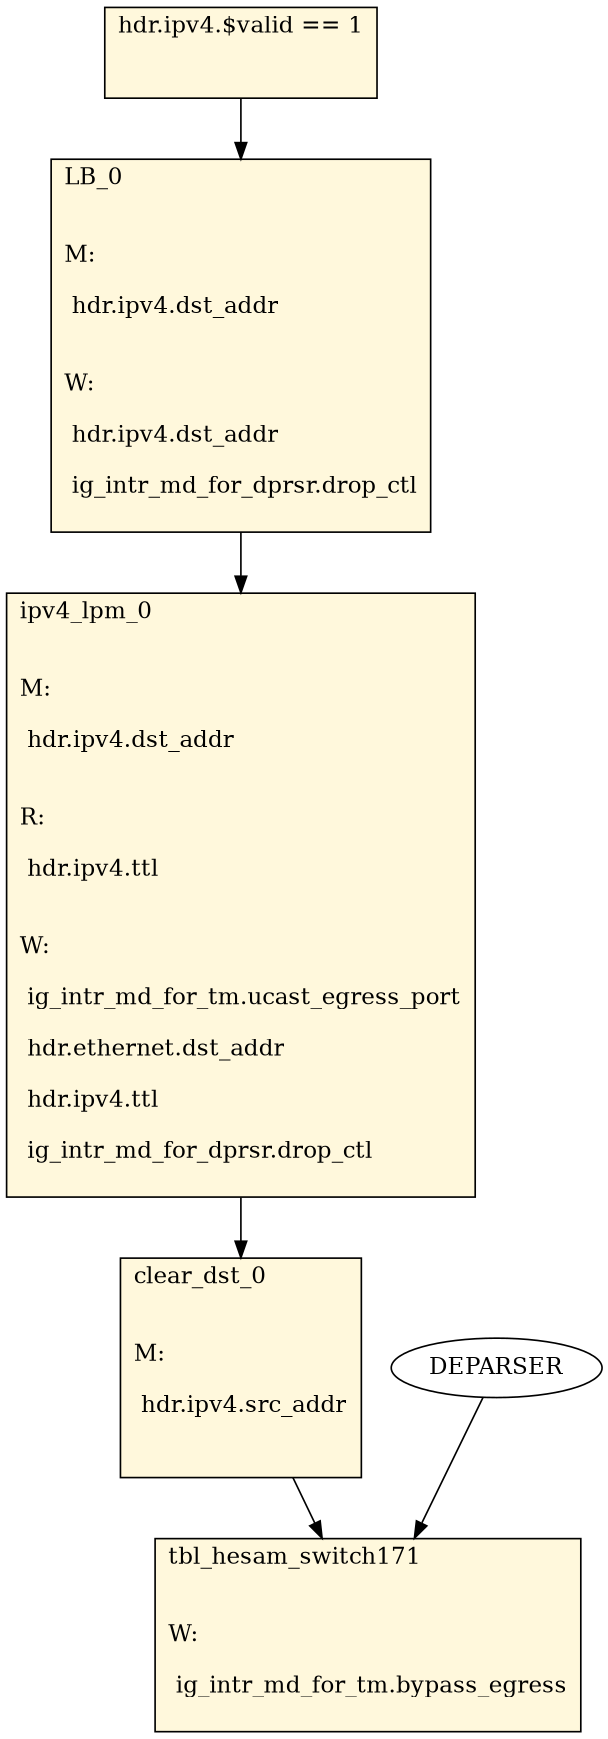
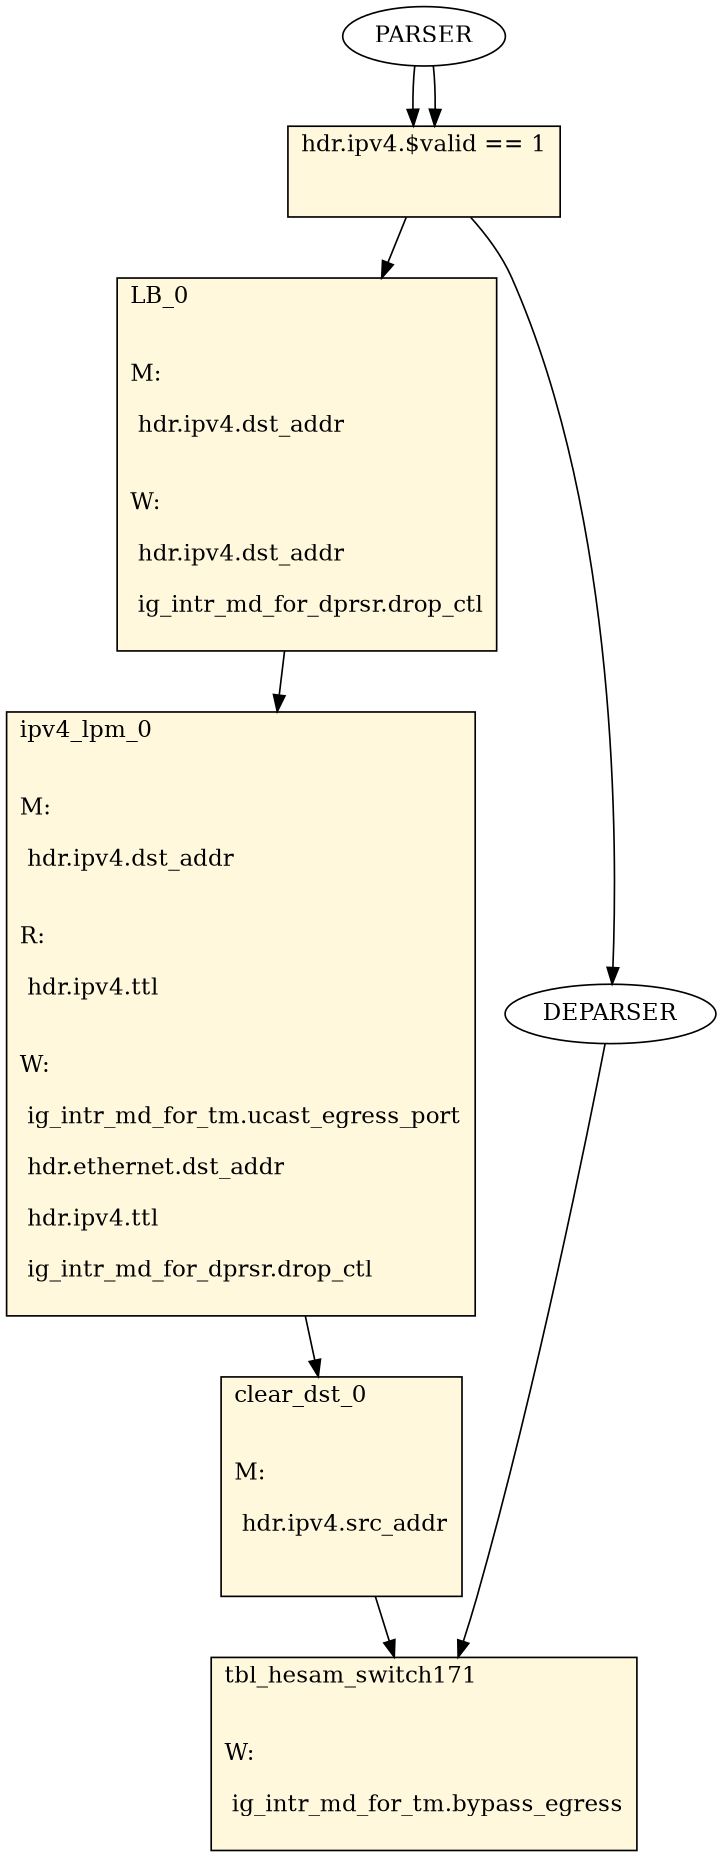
node "PARSER": added
edge "hdr.ipv4.$valid == 1" -> "DEPARSER": added
